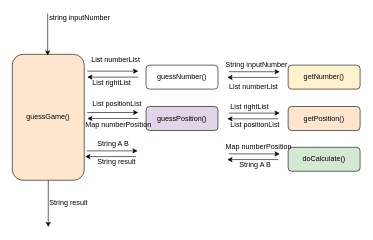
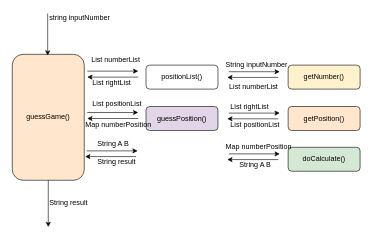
node "guessNumber()": label "guessNumber()" -> "positionList()"
